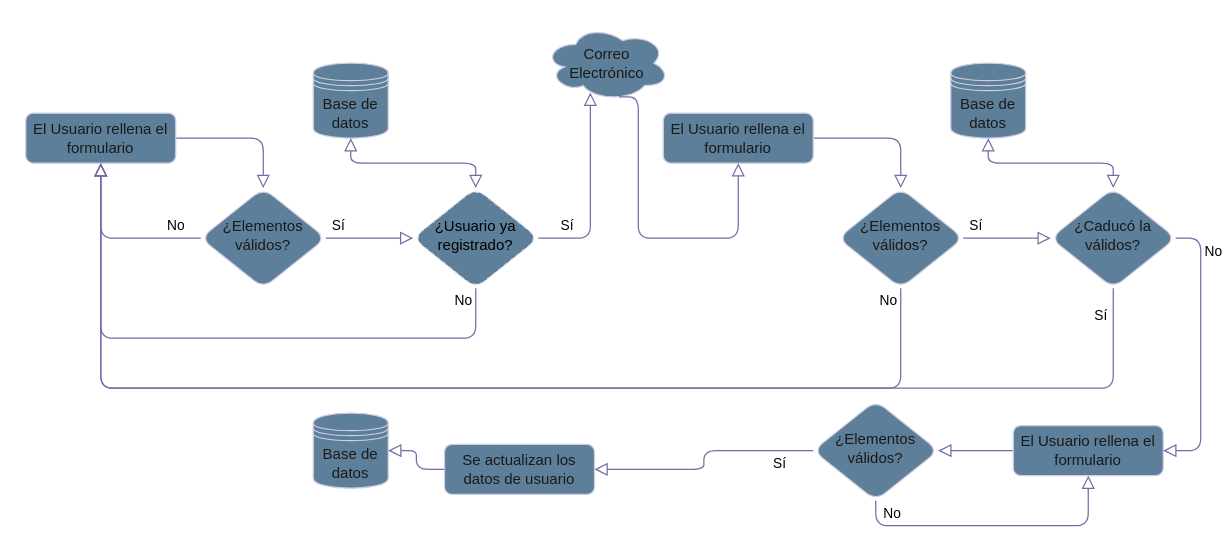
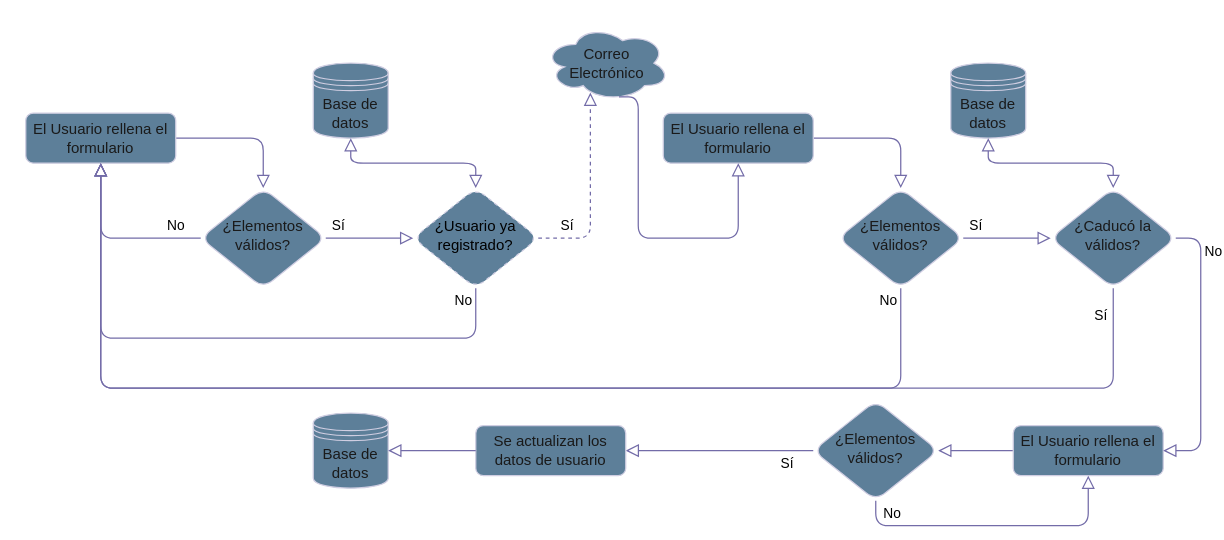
edge "¿Usuario ya registrado?" -> "Correo Electrónico": style solid -> dashed
node "Se actualizan los datos de usuario": moved (519, 469) -> (551, 451)
